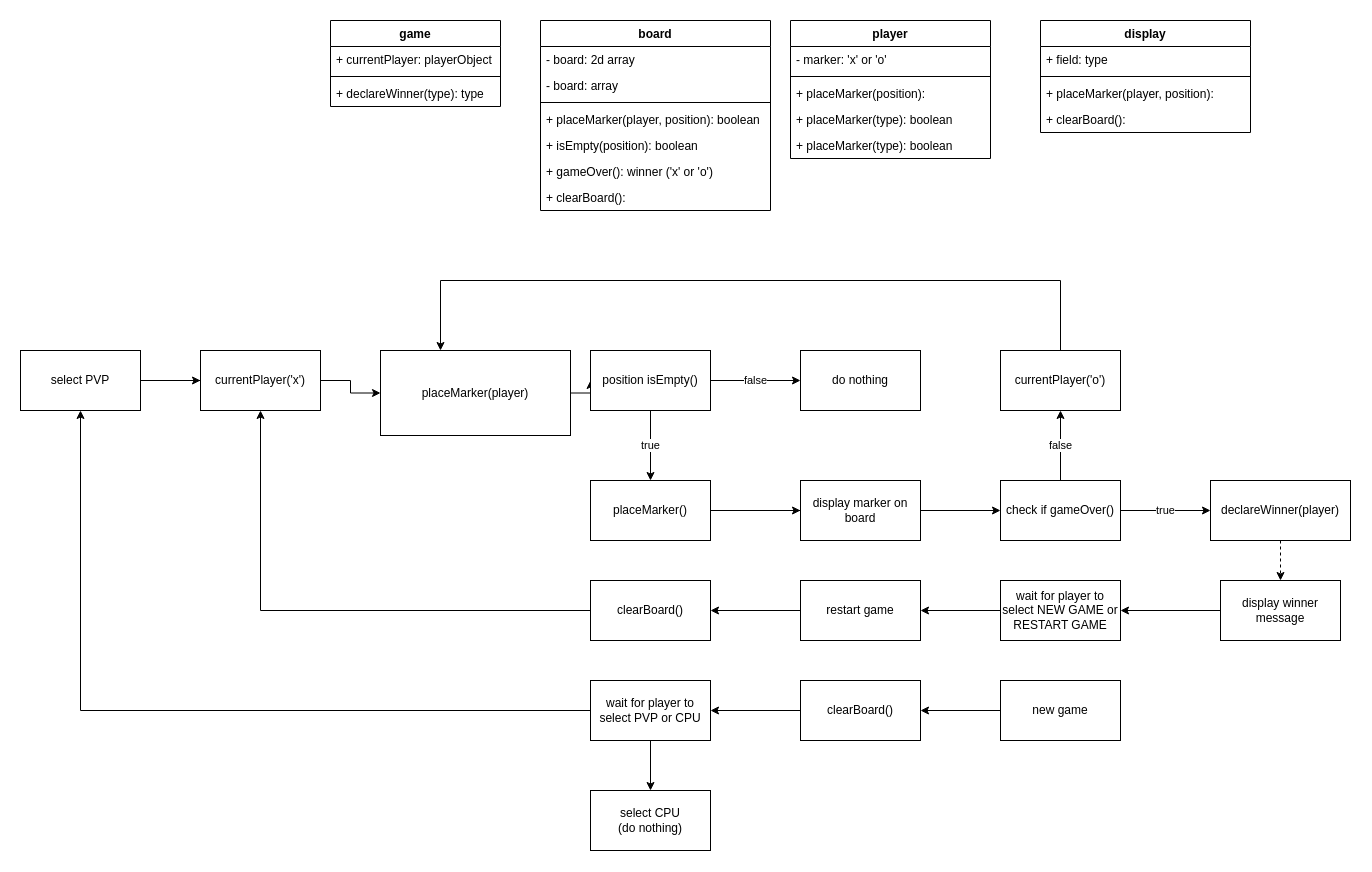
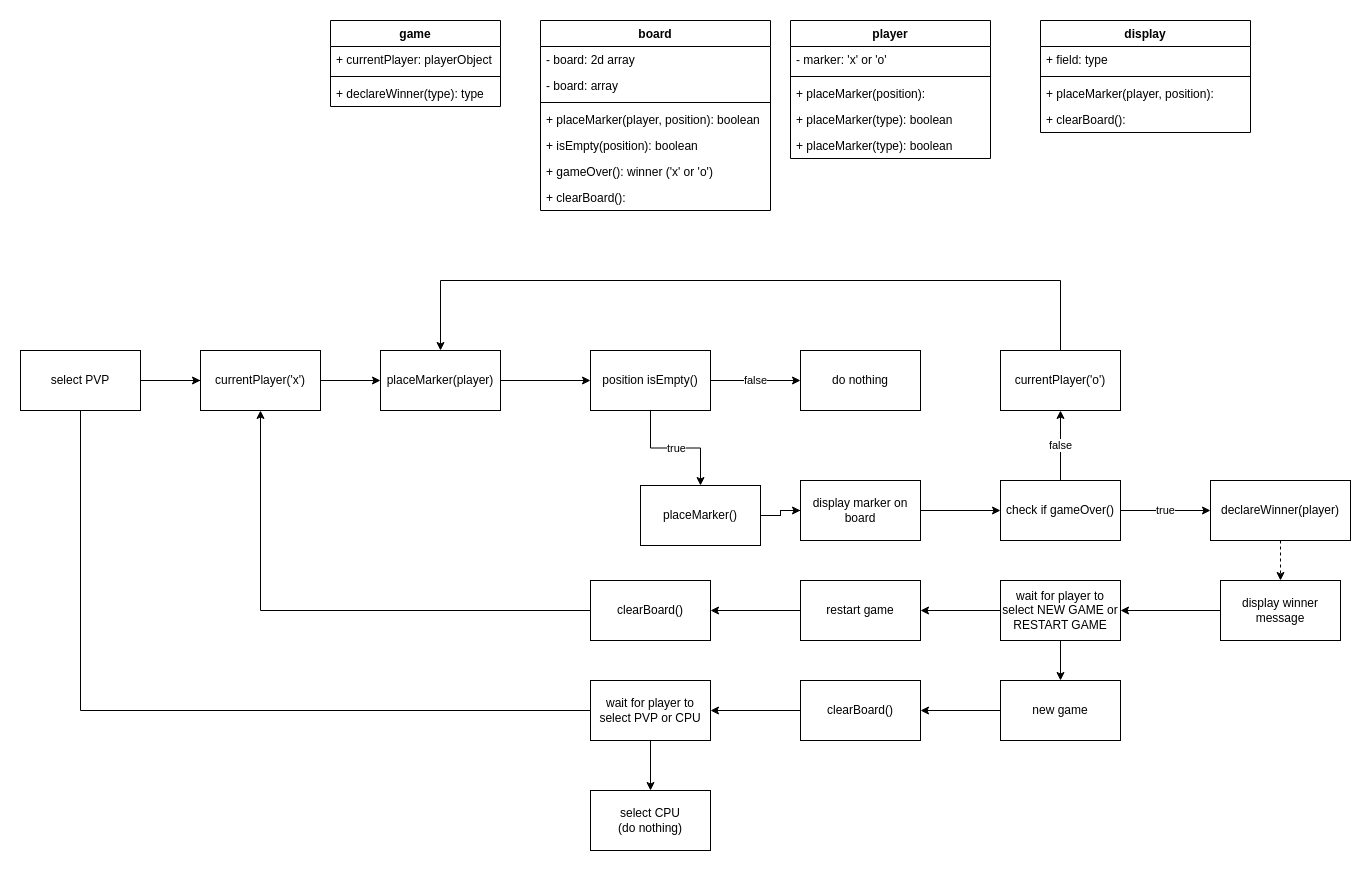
node "placeMarker(player)": size 190x85 -> 120x60
edge "wait for player to select PVP or CPU" -> "select PVP": arrowhead classic -> none
node "placeMarker()": moved (651, 511) -> (701, 516)
edge "wait for player to select NEW GAME or RESTART GAME" -> "new game": added
